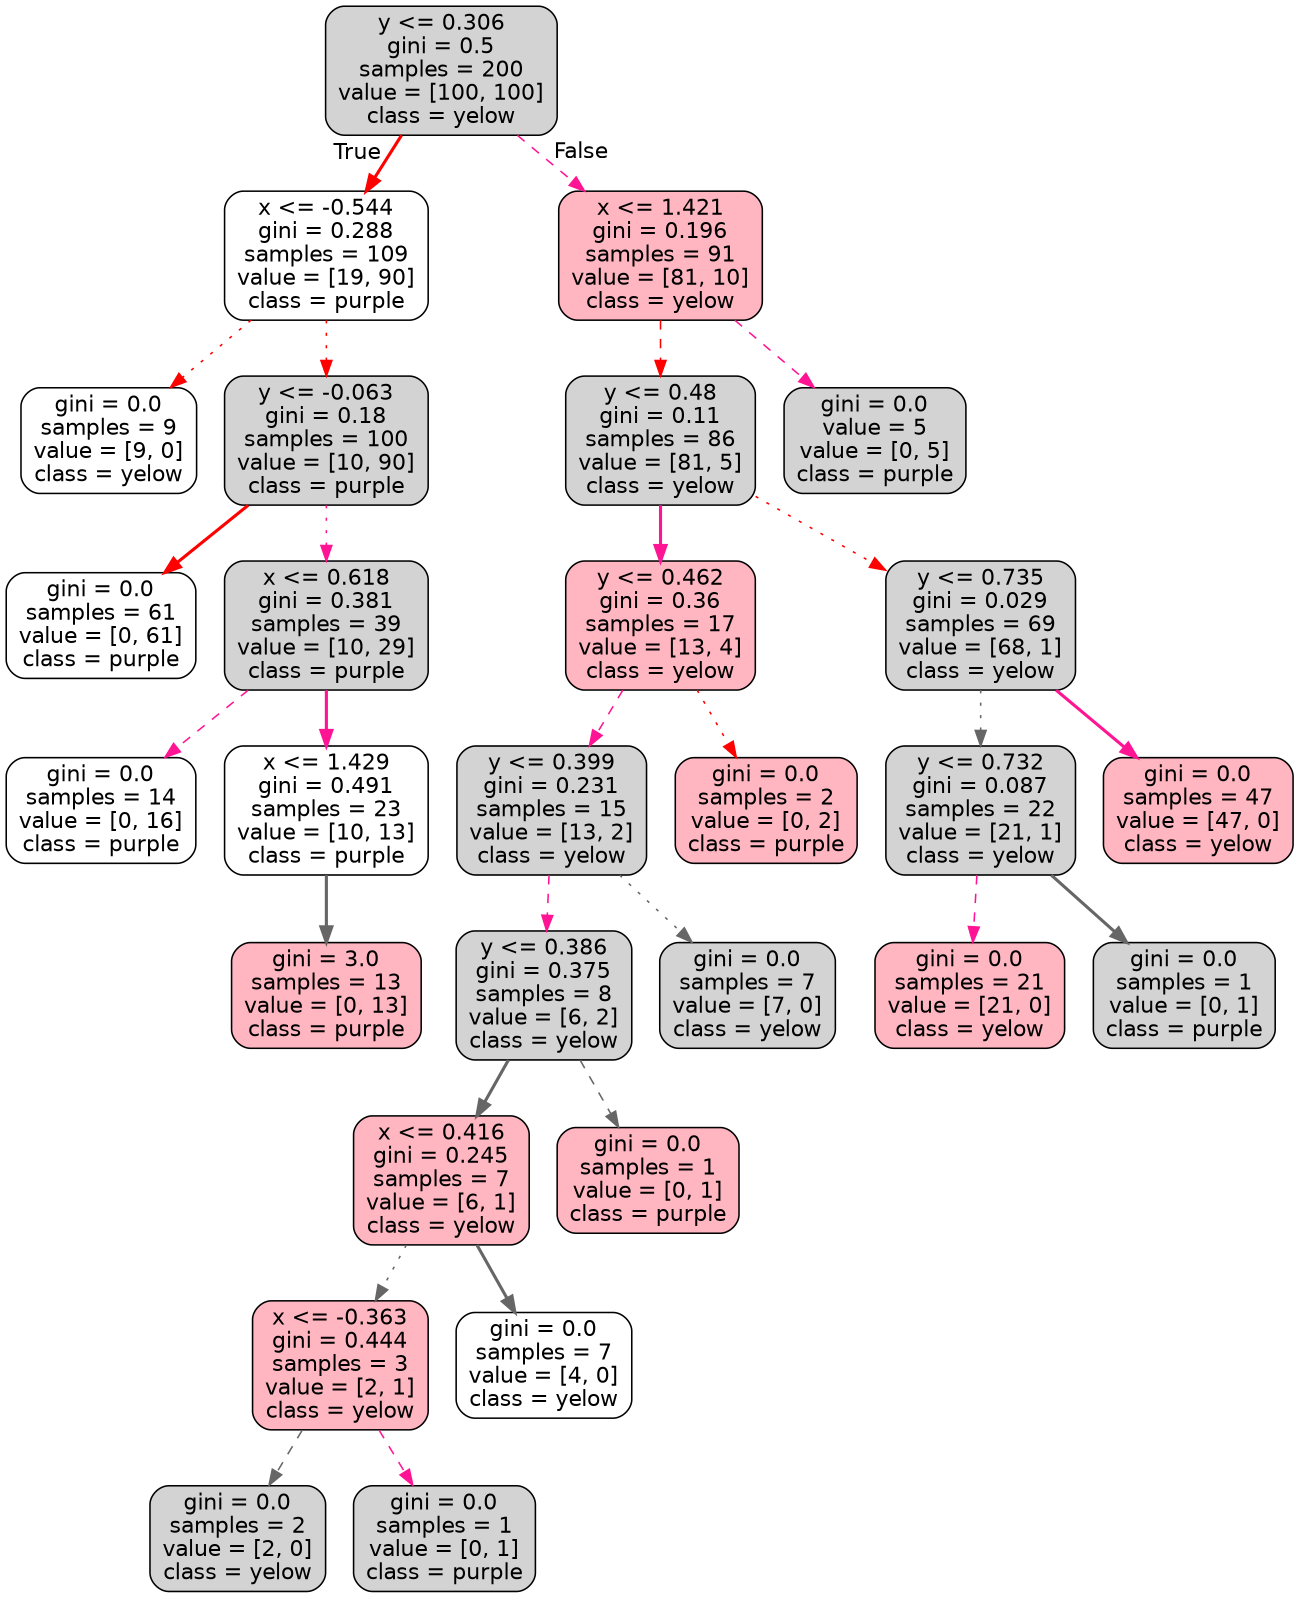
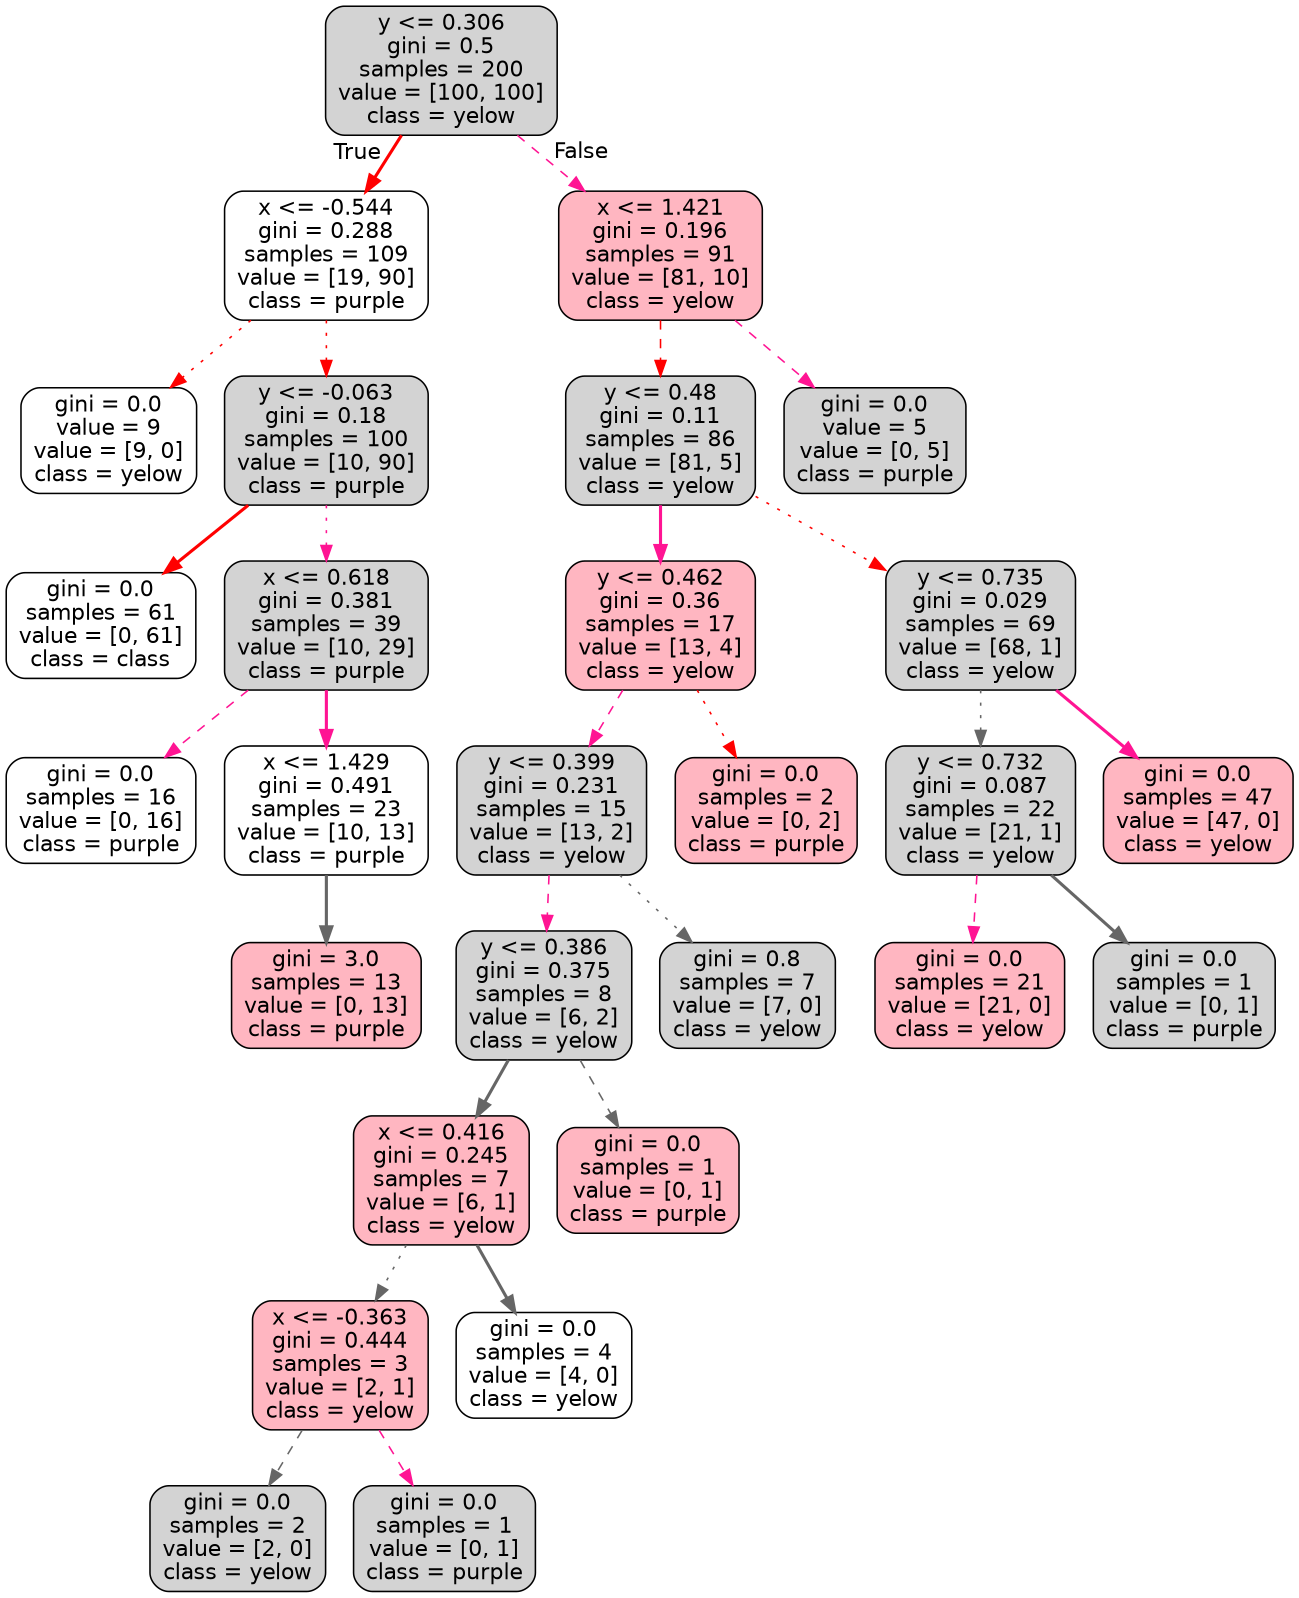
node "gini = 0.0 samples = 9 value = [9, 0] class = yelow": label "gini = 0.0 samples = 9 value = [9, 0] class = yelow" -> "gini = 0.0 value = 9 value = [9, 0] class = yelow"
node "gini = 0.0 samples = 61 value = [0, 61] class = purple": label "gini = 0.0 samples = 61 value = [0, 61] class = purple" -> "gini = 0.0 samples = 61 value = [0, 61] class = class"
node "gini = 0.0 samples = 14 value = [0, 16] class = purple": label "gini = 0.0 samples = 14 value = [0, 16] class = purple" -> "gini = 0.0 samples = 16 value = [0, 16] class = purple"
node "gini = 0.0 samples = 7 value = [7, 0] class = yelow": label "gini = 0.0 samples = 7 value = [7, 0] class = yelow" -> "gini = 0.8 samples = 7 value = [7, 0] class = yelow"
node "gini = 0.0 samples = 7 value = [4, 0] class = yelow": label "gini = 0.0 samples = 7 value = [4, 0] class = yelow" -> "gini = 0.0 samples = 4 value = [4, 0] class = yelow"
